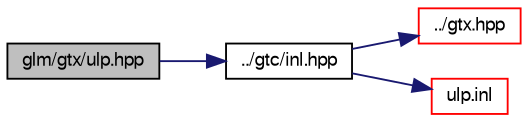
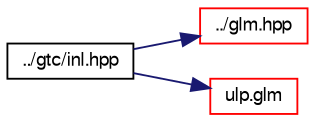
node "../gtx.hpp": label "../gtx.hpp" -> "../glm.hpp"
node "glm/gtx/ulp.hpp": removed
node "ulp.inl": label "ulp.inl" -> "ulp.glm"
